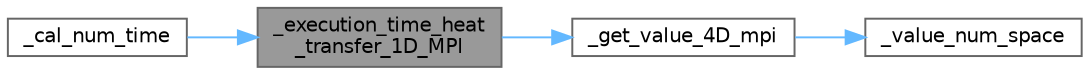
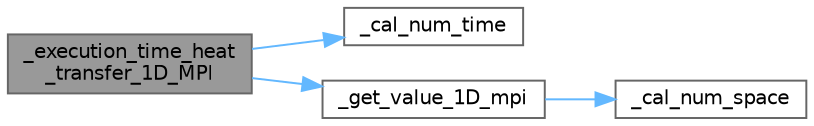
edge "_cal_num_time" -> "_execution_time_heat _transfer_1D_MPI": reversed
node "_get_value_4D_mpi": label "_get_value_4D_mpi" -> "_get_value_1D_mpi"
node "_value_num_space": label "_value_num_space" -> "_cal_num_space"
